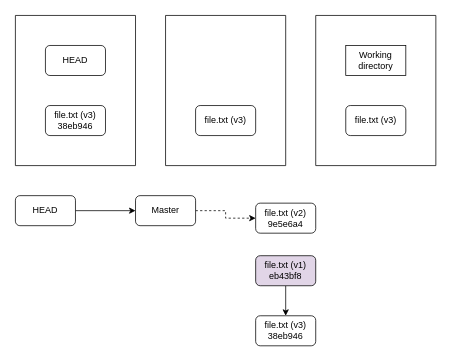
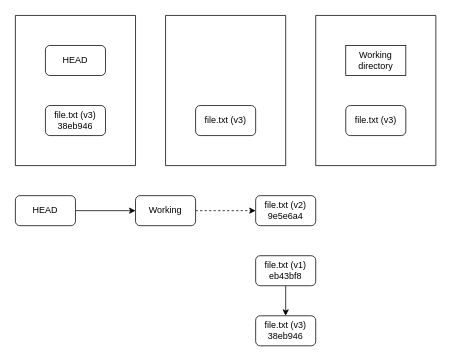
node "Master": label "Master" -> "Working"
node "file.txt (v2) 9e5e6a4": moved (285, 218) -> (285, 210)
node "file.txt (v1) eb43bf8": fillcolor #e1d5e7 -> #ffffff
